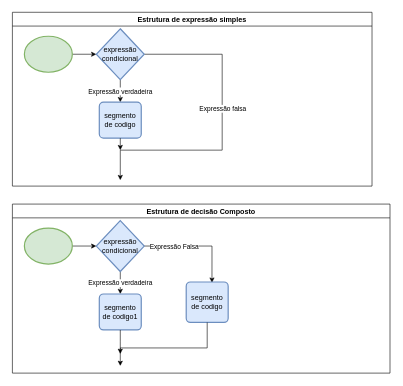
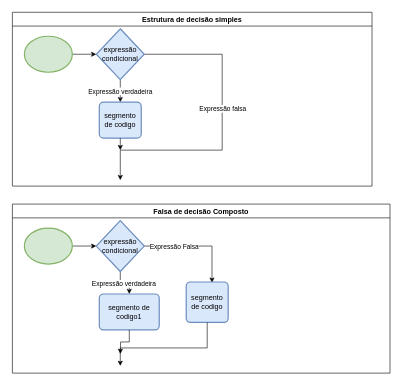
node "Estrutura de expressão simples": label "Estrutura de expressão simples" -> "Estrutura de decisão simples"
node "Estrutura de decisão Composto": label "Estrutura de decisão Composto" -> "Falsa de decisão Composto"
node "segmento de codigo1": size 42x36 -> 60x36
